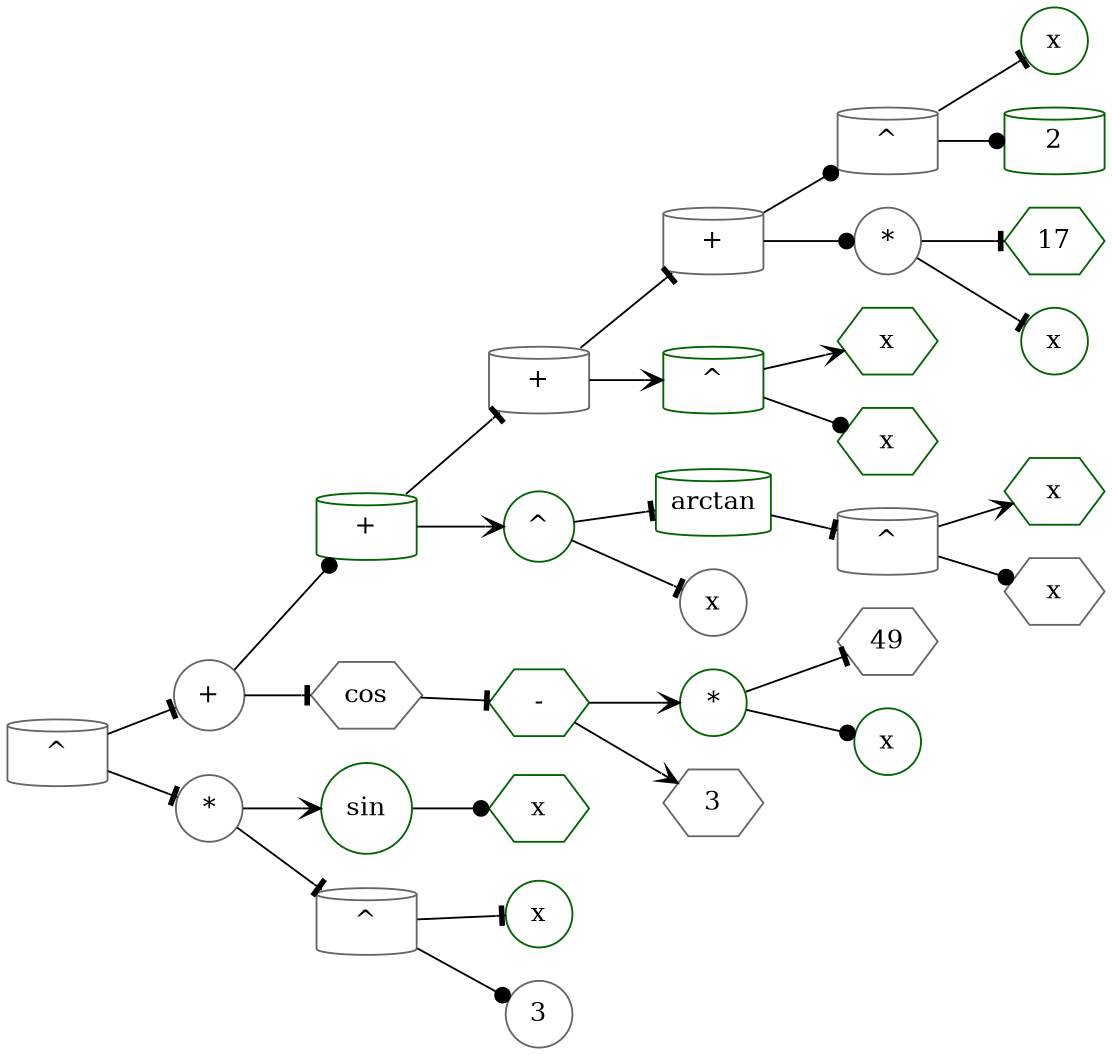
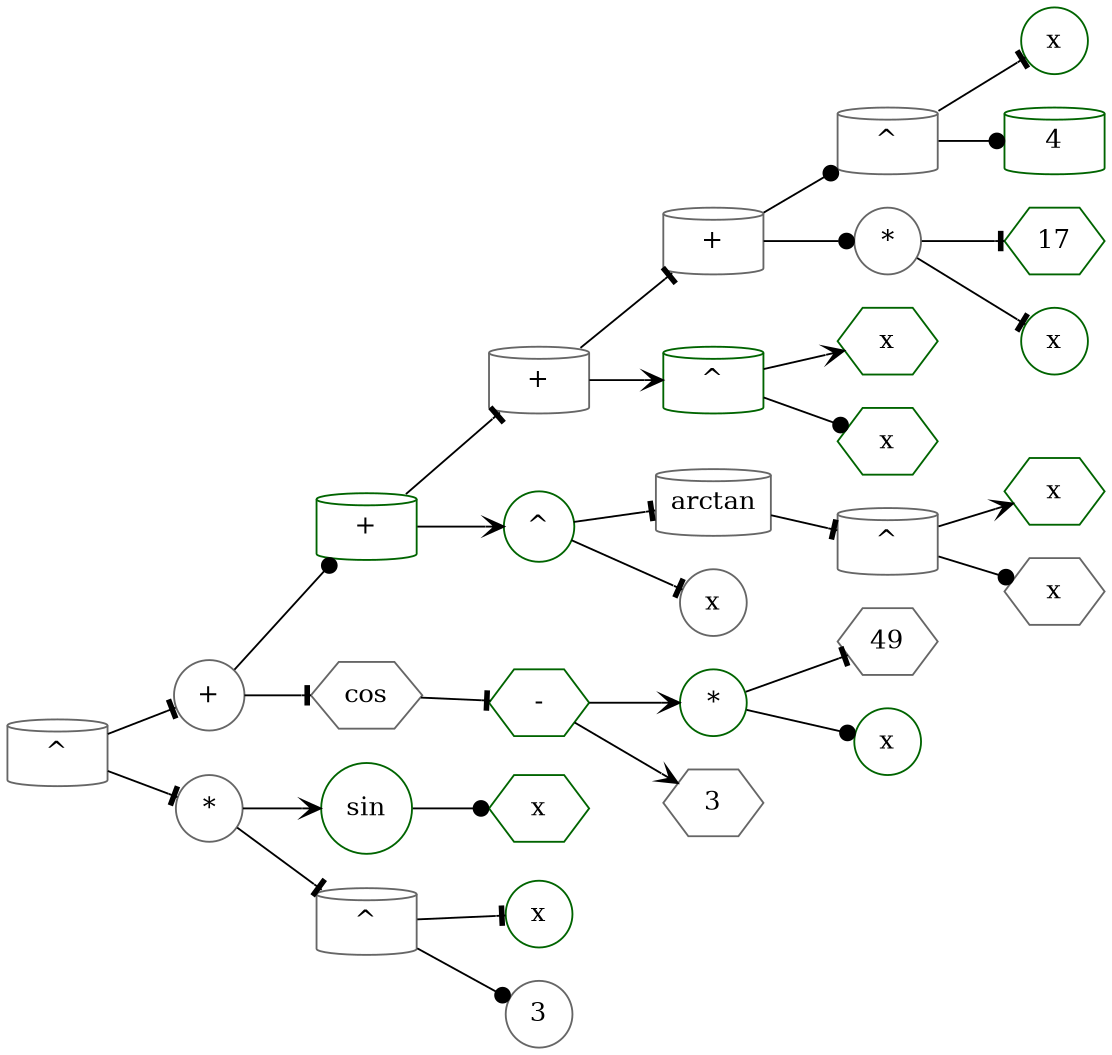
node "2": label "2" -> "4"
node "arctan": color darkgreen -> gray40
